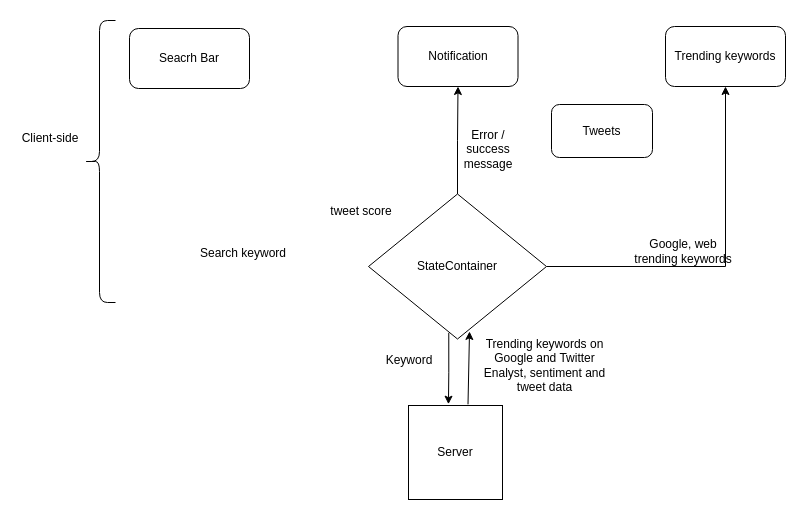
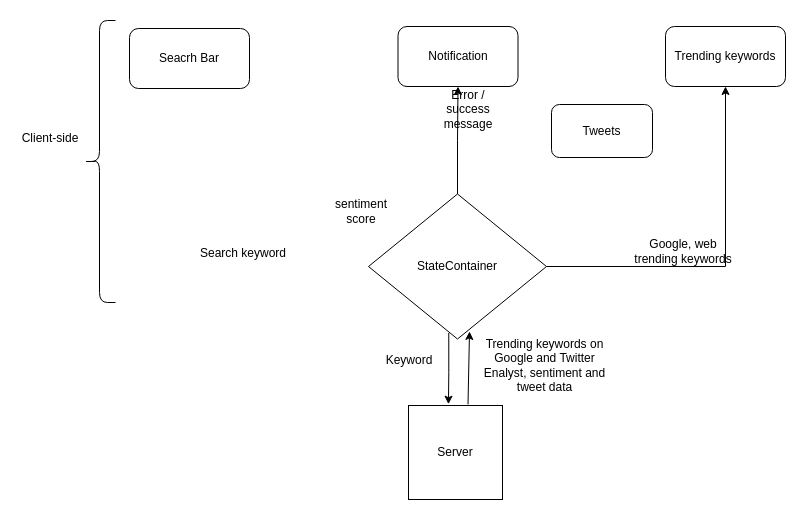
node "Error / success message": moved (488, 150) -> (468, 110)
node "tweet score": label "tweet score" -> "sentiment score"
